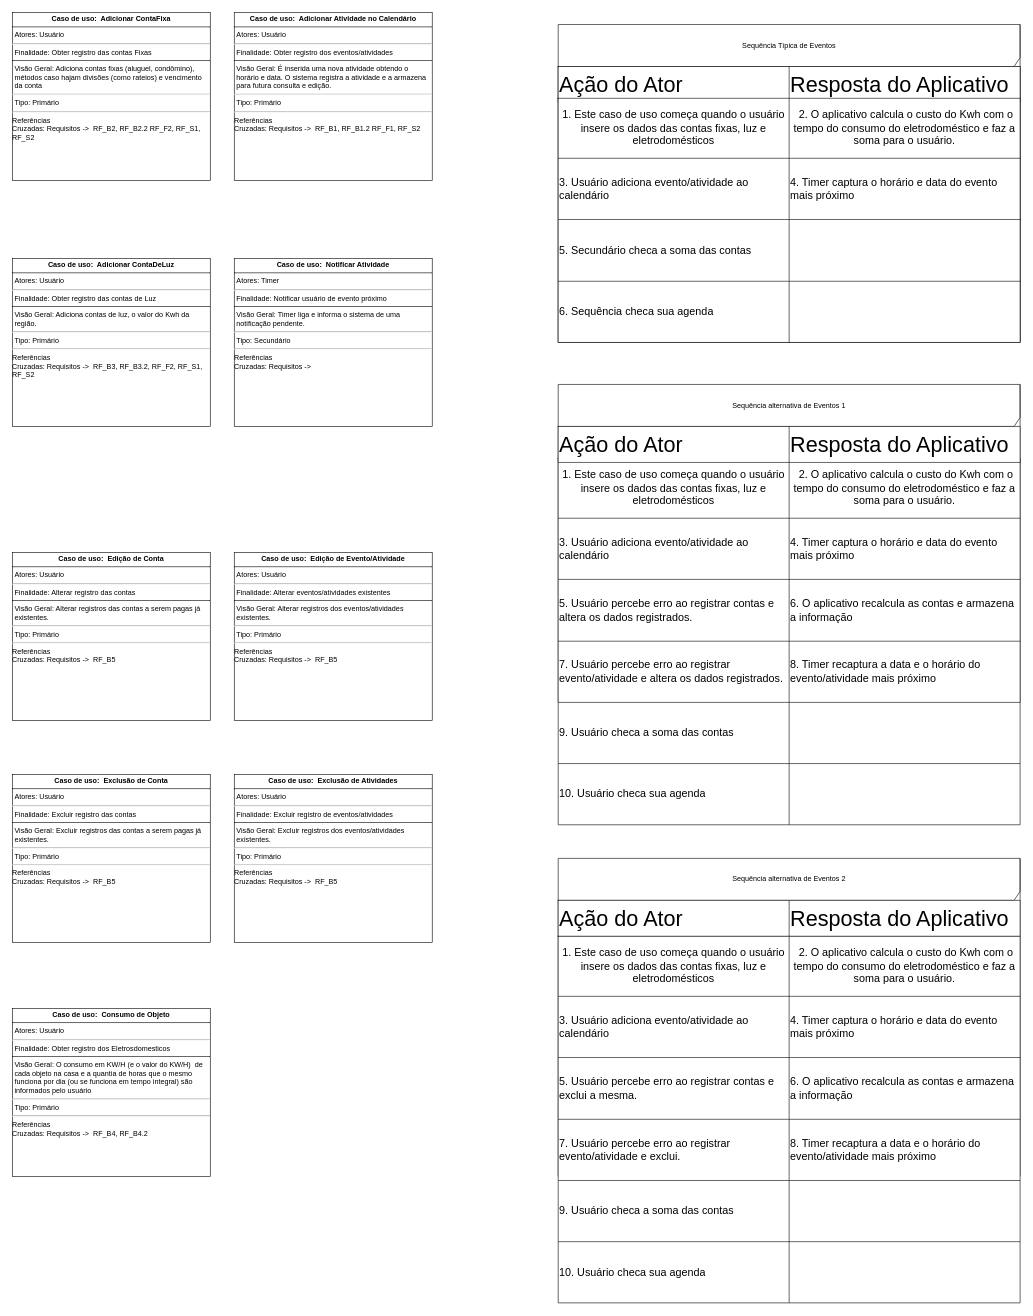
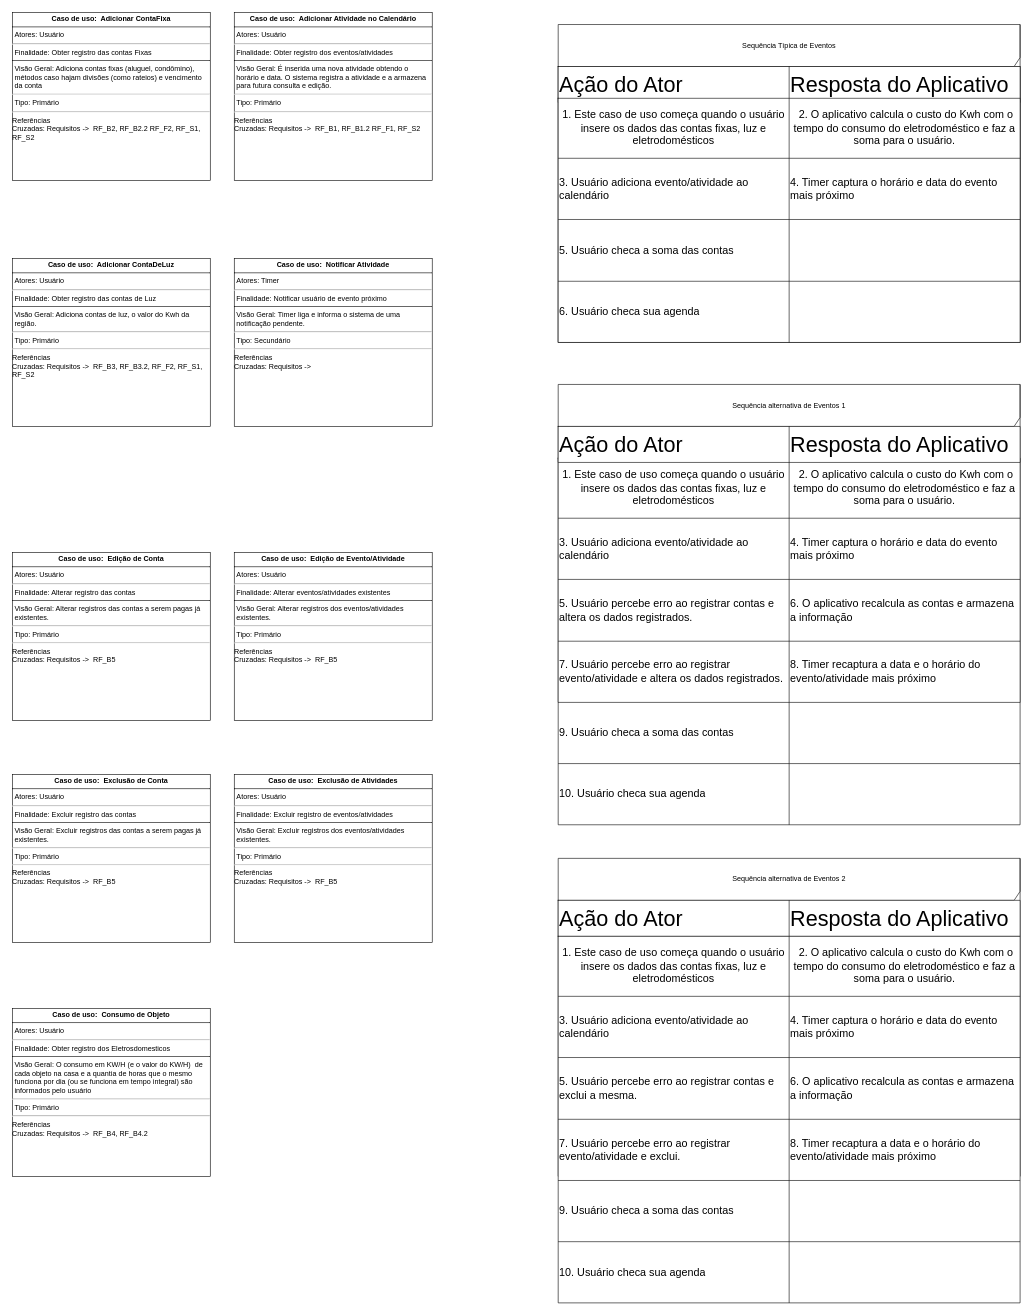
node "5. Secundário checa a soma das contas": label "5. Secundário checa a soma das contas" -> "5. Usuário checa a soma das contas"
node "6. Sequência checa sua agenda": label "6. Sequência checa sua agenda" -> "6. Usuário checa sua agenda"
